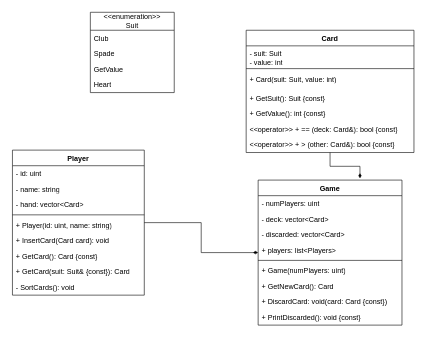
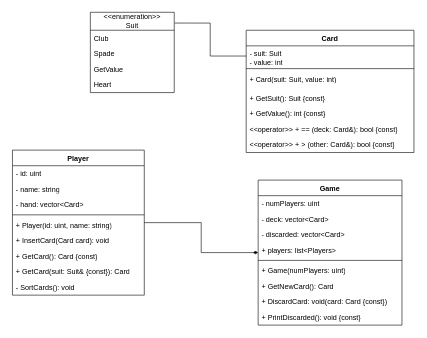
edge "<<enumeration>> Suit" -- "- suit: Suit - value: int": added
edge "Card" -> "Game": removed
